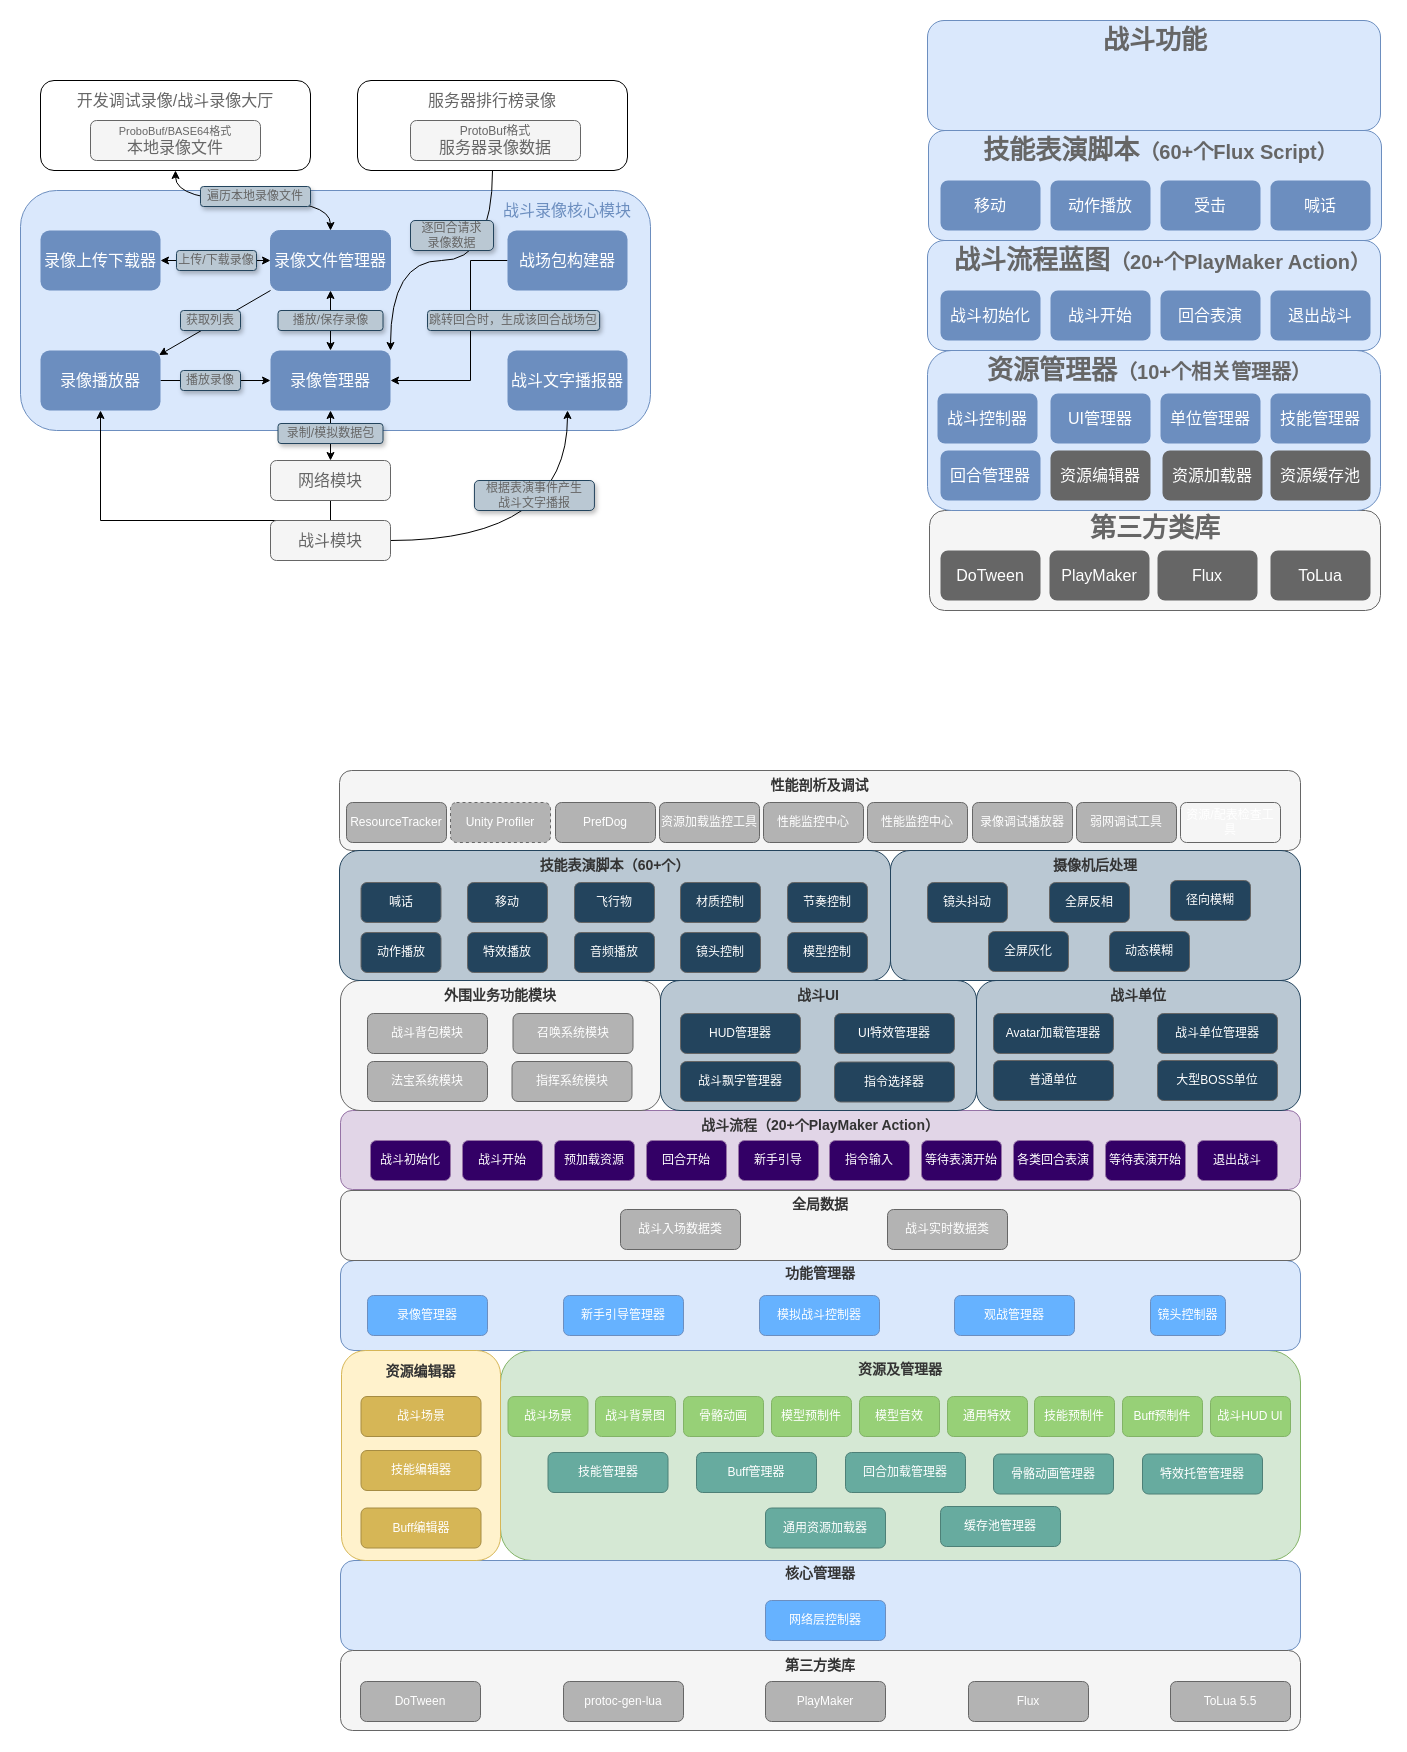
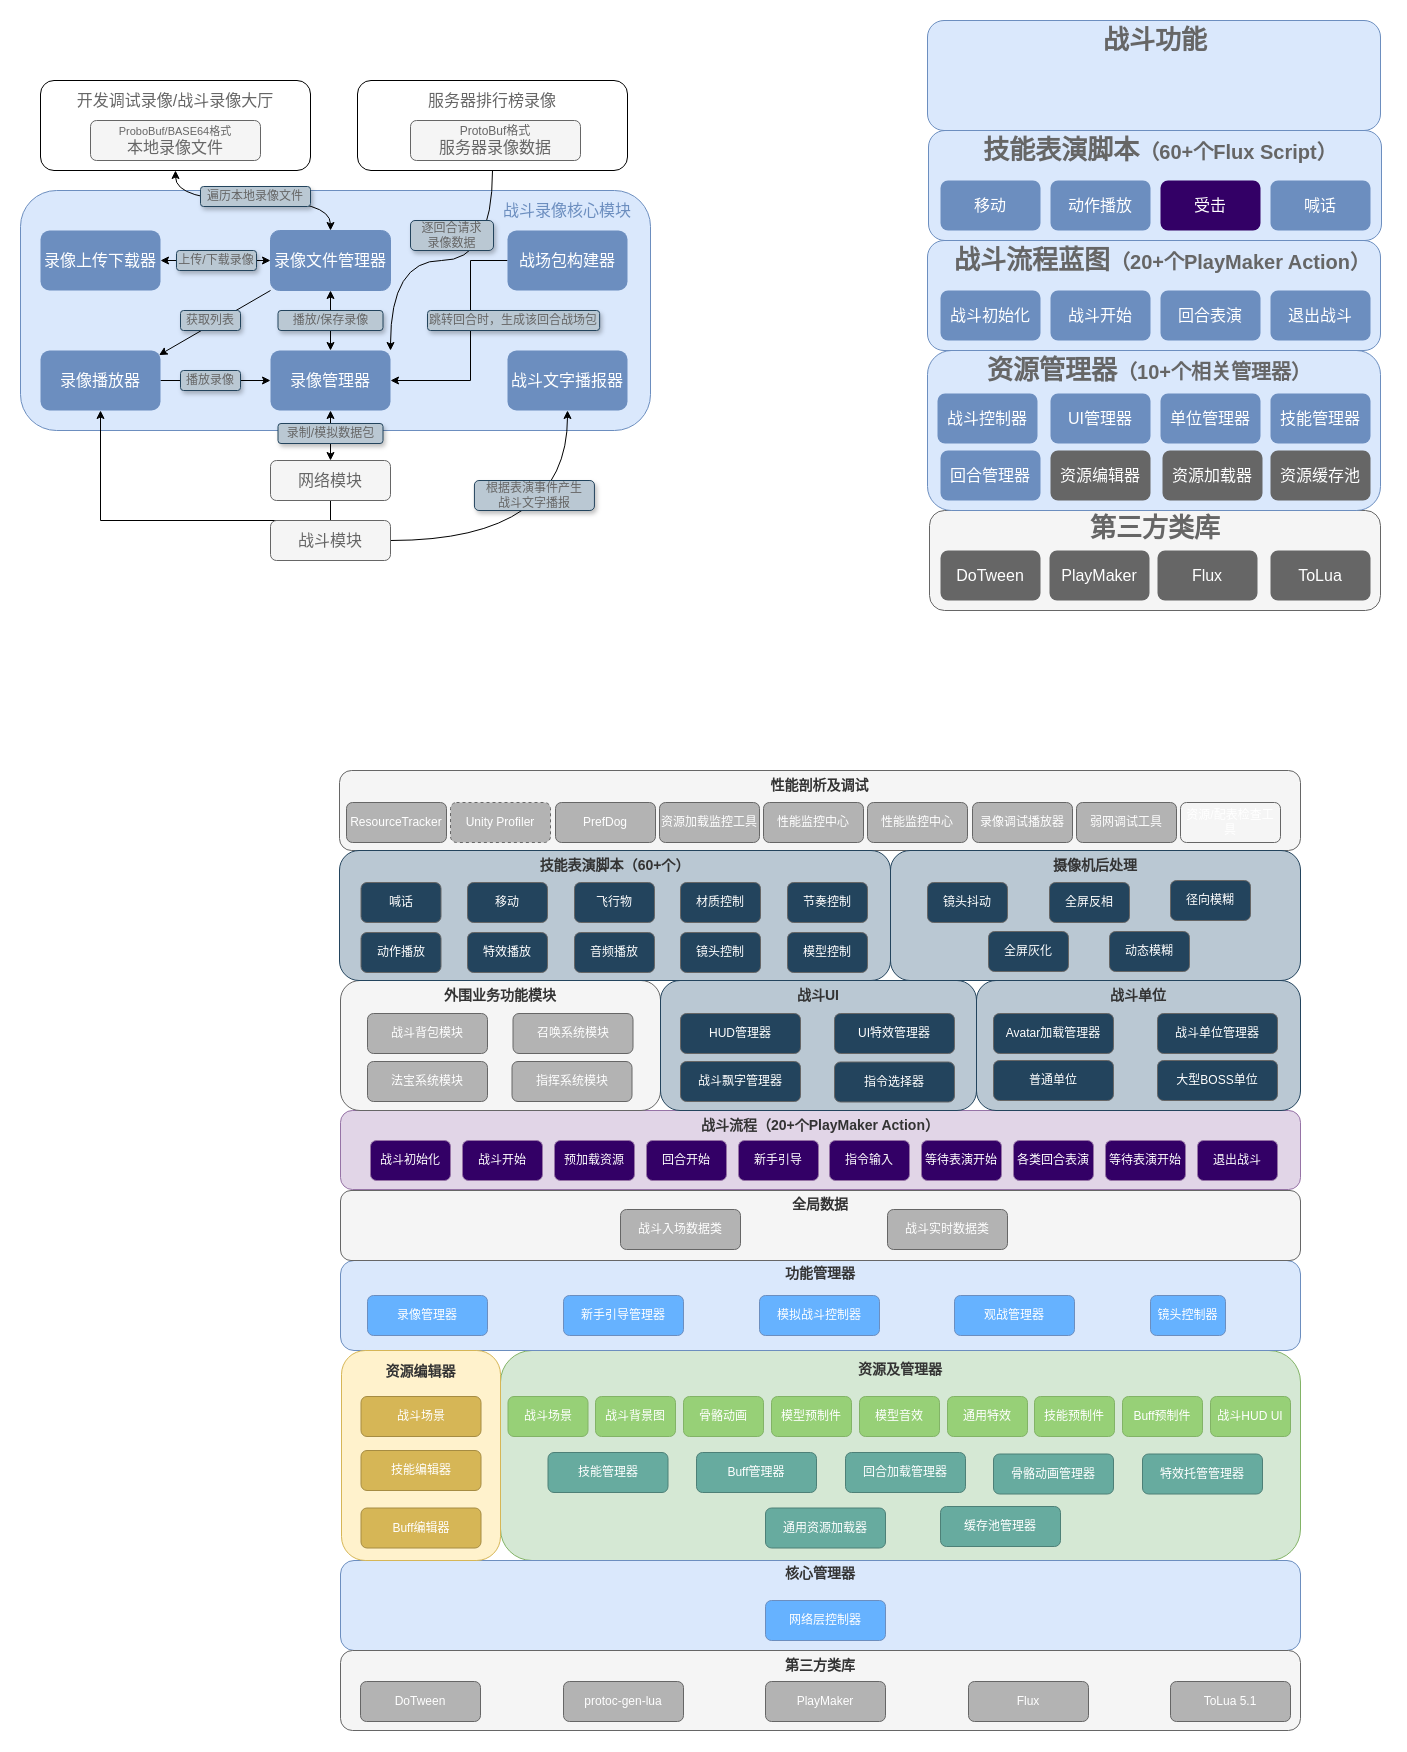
node "受击": fillcolor #6c8ebf -> #330066
node "ToLua 5.5": label "ToLua 5.5" -> "ToLua 5.1"
